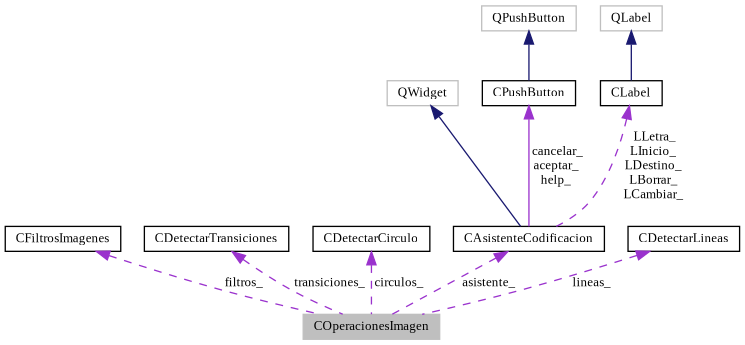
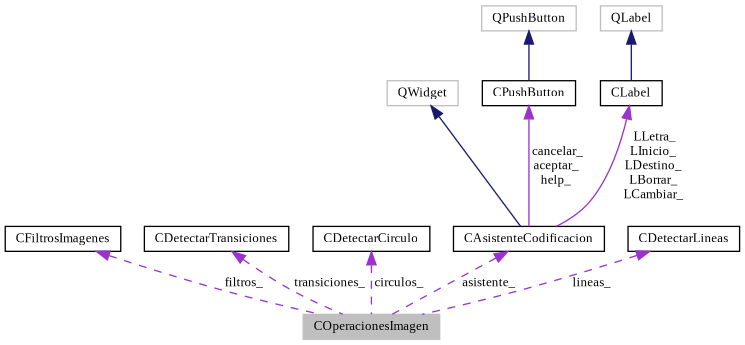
edge "CAsistenteCodificacion" -> "CLabel": style dashed -> solid
